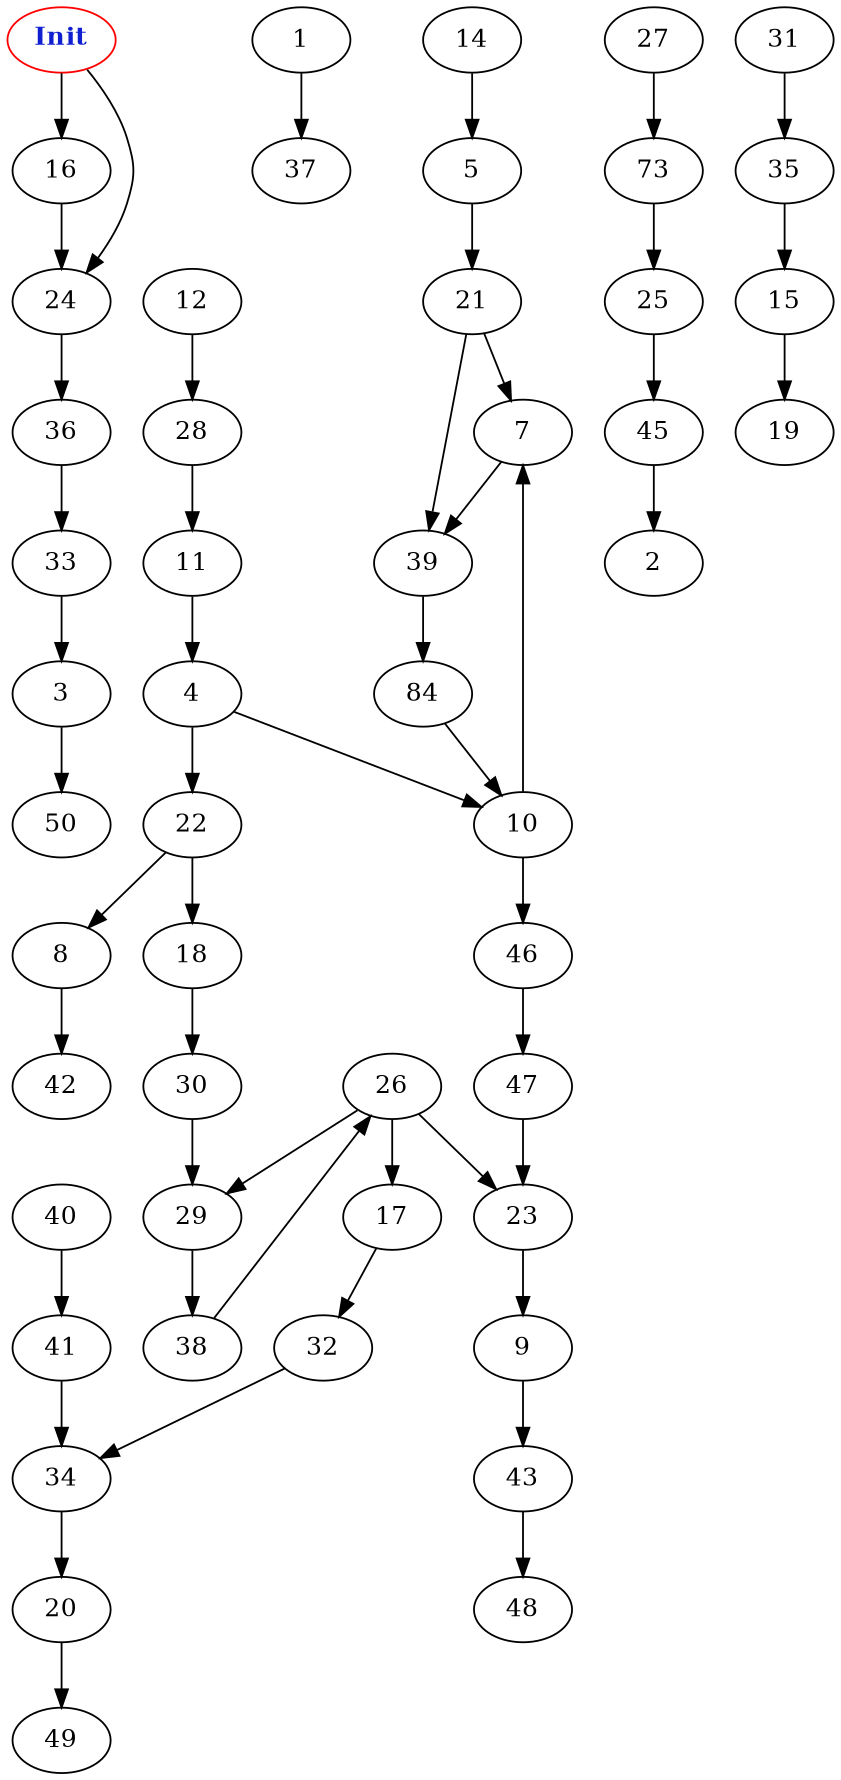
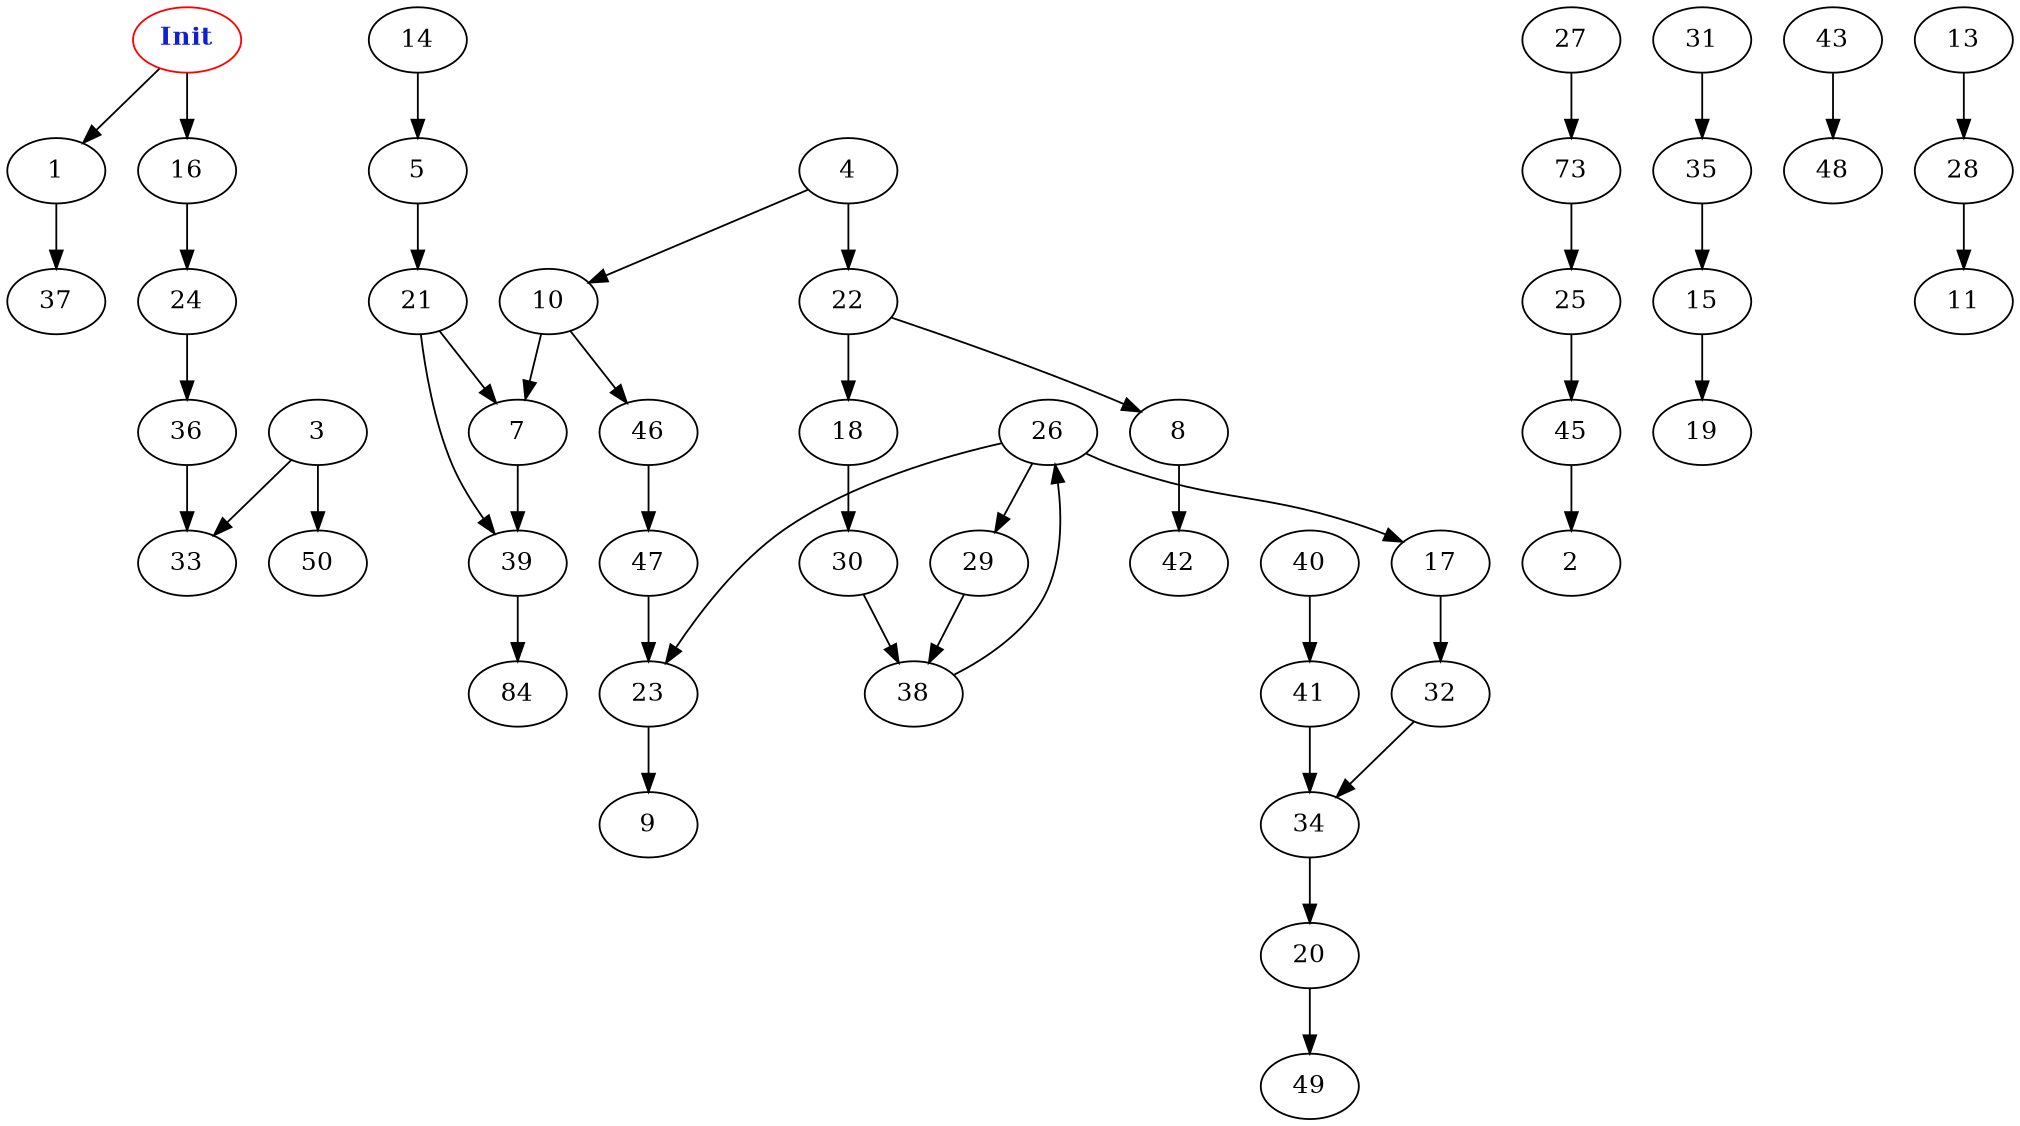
edge "Init" -> "24": now "Init" -> "1"
node "12": label "12" -> "13"
edge "33" -> "3": reversed
edge "11" -> "4": removed
edge "84" -> "10": removed
edge "30" -> "29": now "30" -> "38"
edge "9" -> "43": removed
